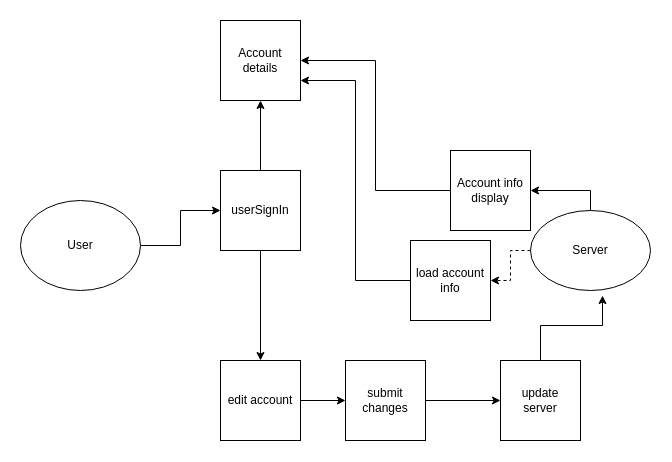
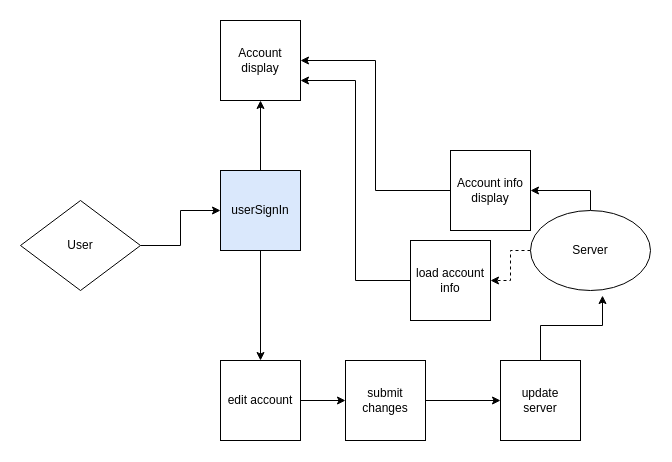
node "Account details": label "Account details" -> "Account display"
node "userSignIn": fillcolor #ffffff -> #dae8fc
node "User": shape ellipse -> diamond
